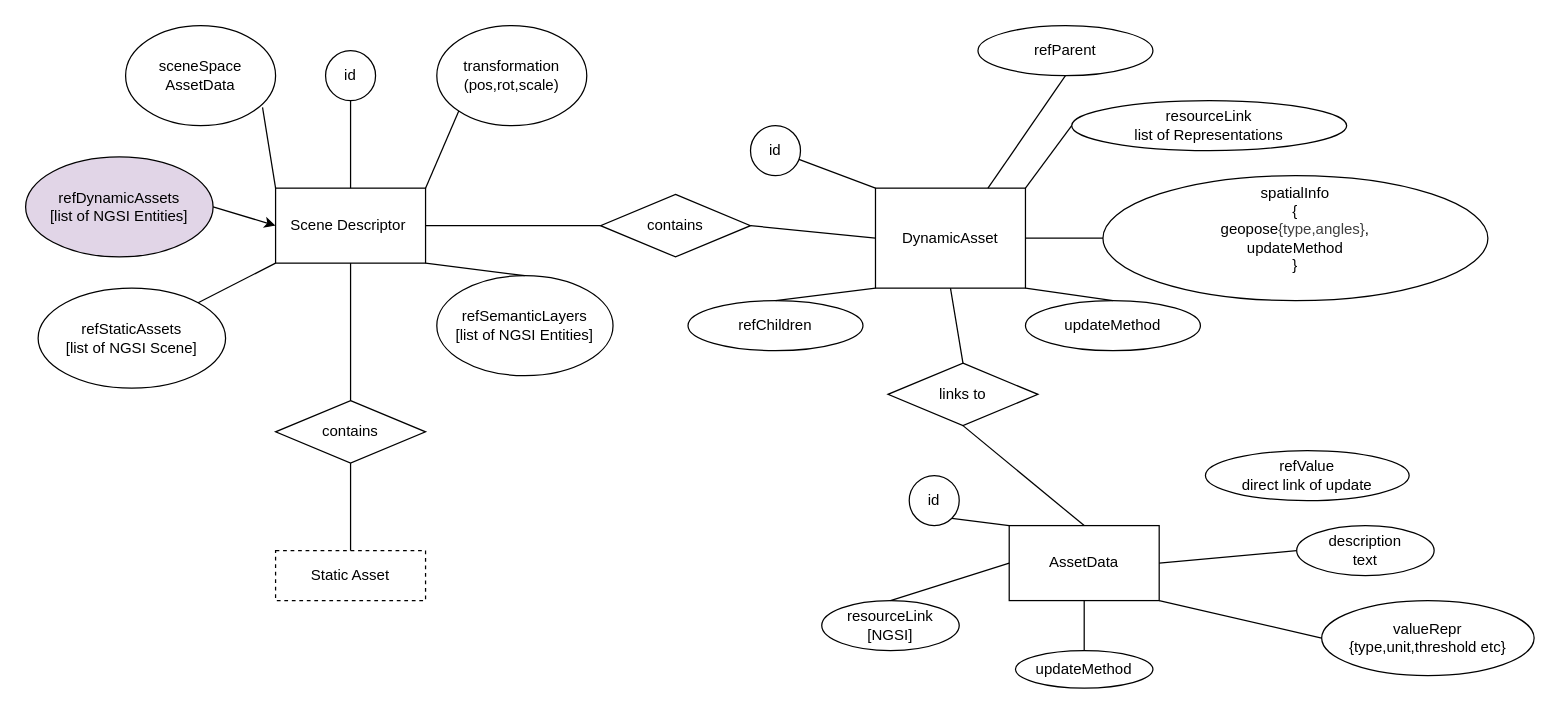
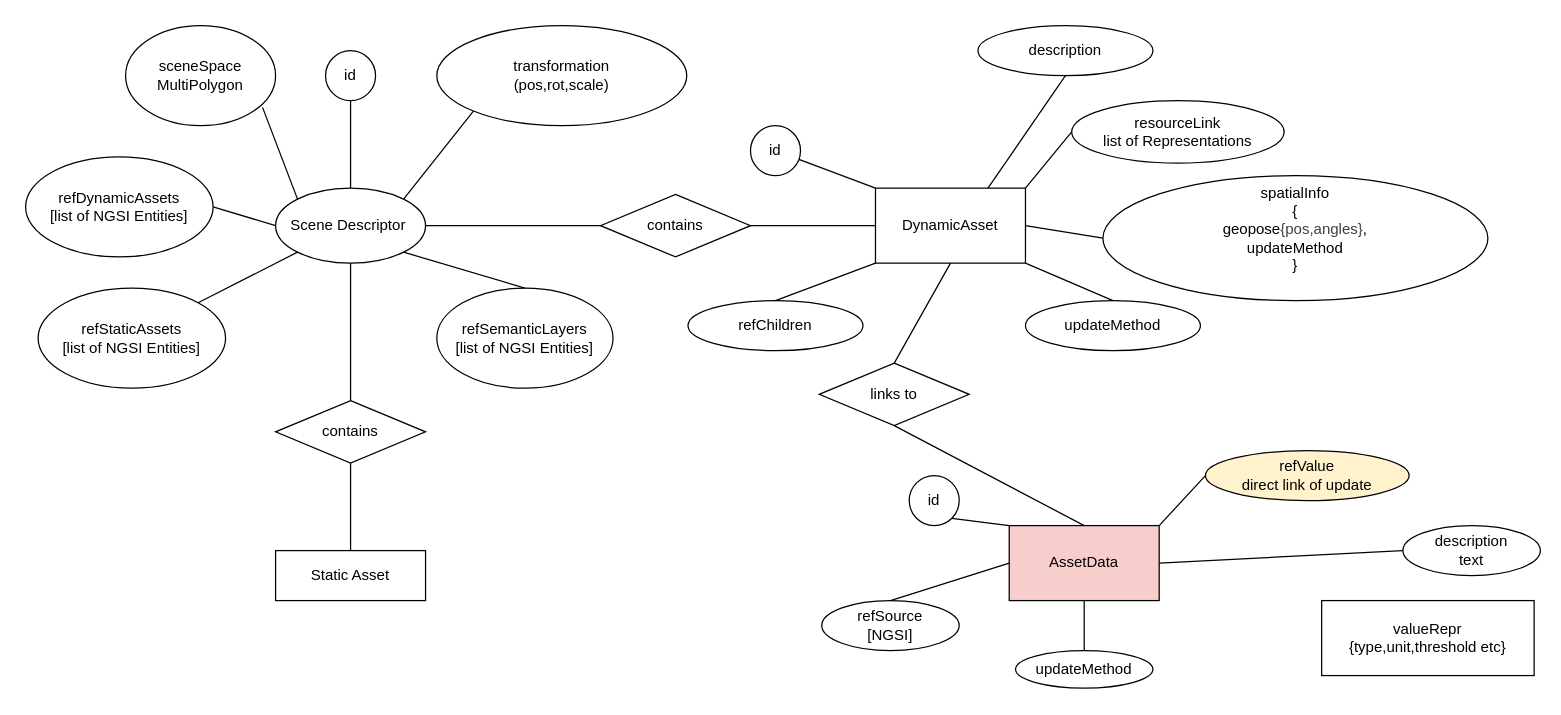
node "refParent": label "refParent" -> "description"
node "sceneSpace AssetData": label "sceneSpace AssetData" -> "sceneSpace MultiPolygon"
node "transformation (pos,rot,scale)": size 150x100 -> 250x100
node "resourceLink list of Representations": size 275x50 -> 213x63
node "refDynamicAssets [list of NGSI Entities]": fillcolor #e1d5e7 -> #ffffff
edge "refDynamicAssets [list of NGSI Entities]" -> "Scene Descriptor": arrowhead classic -> none
node "Scene Descriptor": shape rectangle -> ellipse
node "DynamicAsset": size 150x100 -> 150x75
node "spatialInfo { geopose{type,angles}, updateMethod }": label "spatialInfo { geopose{type,angles}, updateMethod }" -> "spatialInfo { geopose{pos,angles}, updateMethod }"
node "refSemanticLayers [list of NGSI Entities]": moved (525, 326) -> (525, 338)
node "refStaticAssets [list of NGSI Scene]": label "refStaticAssets [list of NGSI Scene]" -> "refStaticAssets [list of NGSI Entities]"
node "links to": moved (963, 394) -> (894, 394)
node "refValue direct link of update": fillcolor #ffffff -> #fff2cc
edge "refValue direct link of update" -- "AssetData": added
node "description text": moved (1366, 551) -> (1472, 551)
node "AssetData": fillcolor #ffffff -> #f8cecc
node "Static Asset": style dashed -> solid
edge "AssetData" -- "valueRepr {type,unit,threshold etc}": removed
node "resourceLink [NGSI]": label "resourceLink [NGSI]" -> "refSource [NGSI]"
node "valueRepr {type,unit,threshold etc}": shape ellipse -> rectangle
